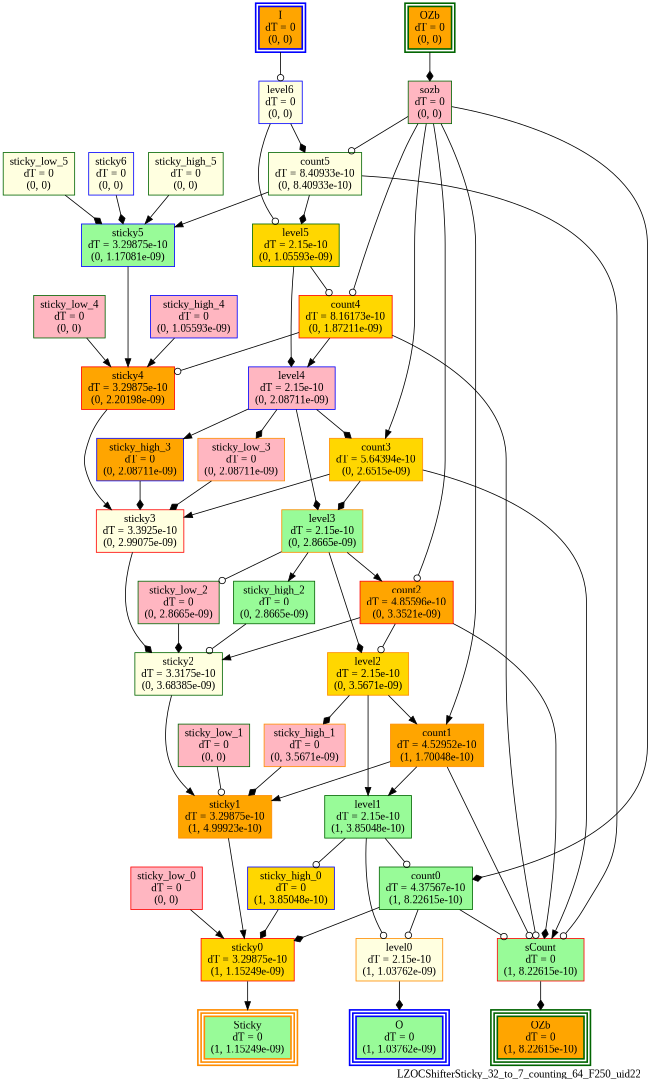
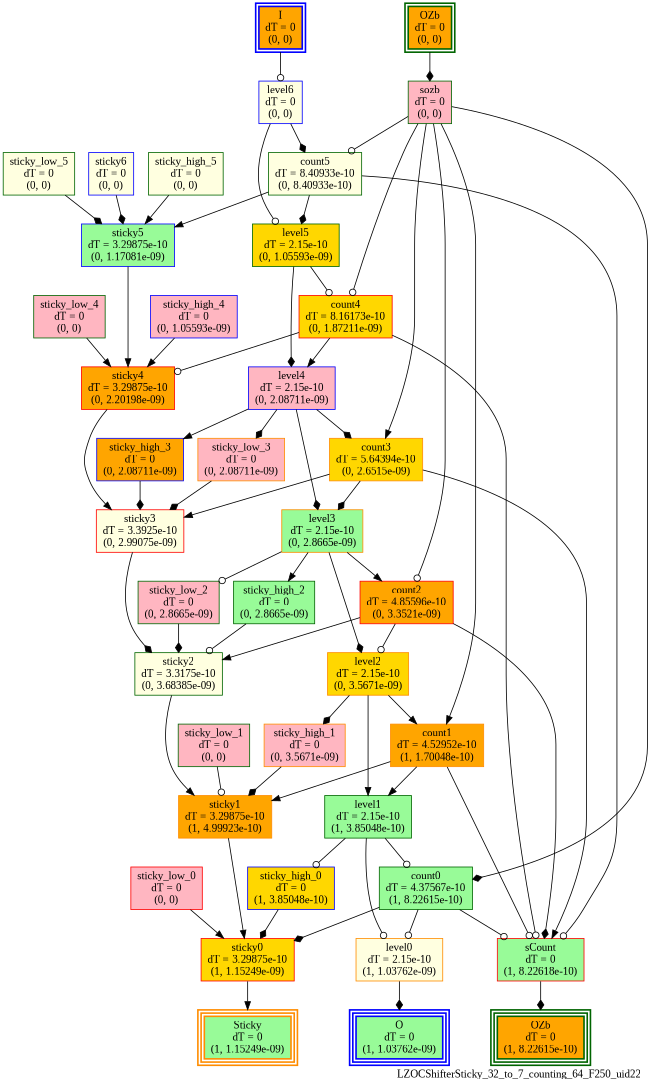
node "sCount dT = 0 (1, 8.22615e-10)": label "sCount dT = 0 (1, 8.22615e-10)" -> "sCount dT = 0 (1, 8.22618e-10)"
